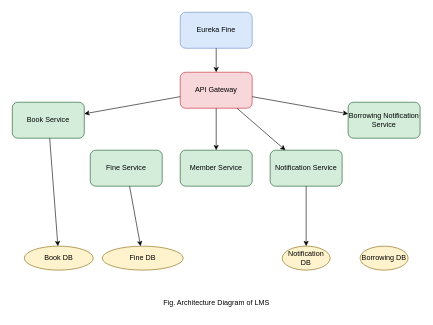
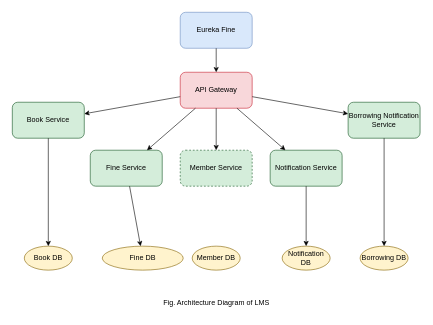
edge "API Gateway" -> "Fine Service": added
node "Member Service": style solid -> dashed
edge "Borrowing Notification Service" -> "Borrowing DB": added
node "Book DB": size 69x24 -> 48x24
node "Member DB": added
